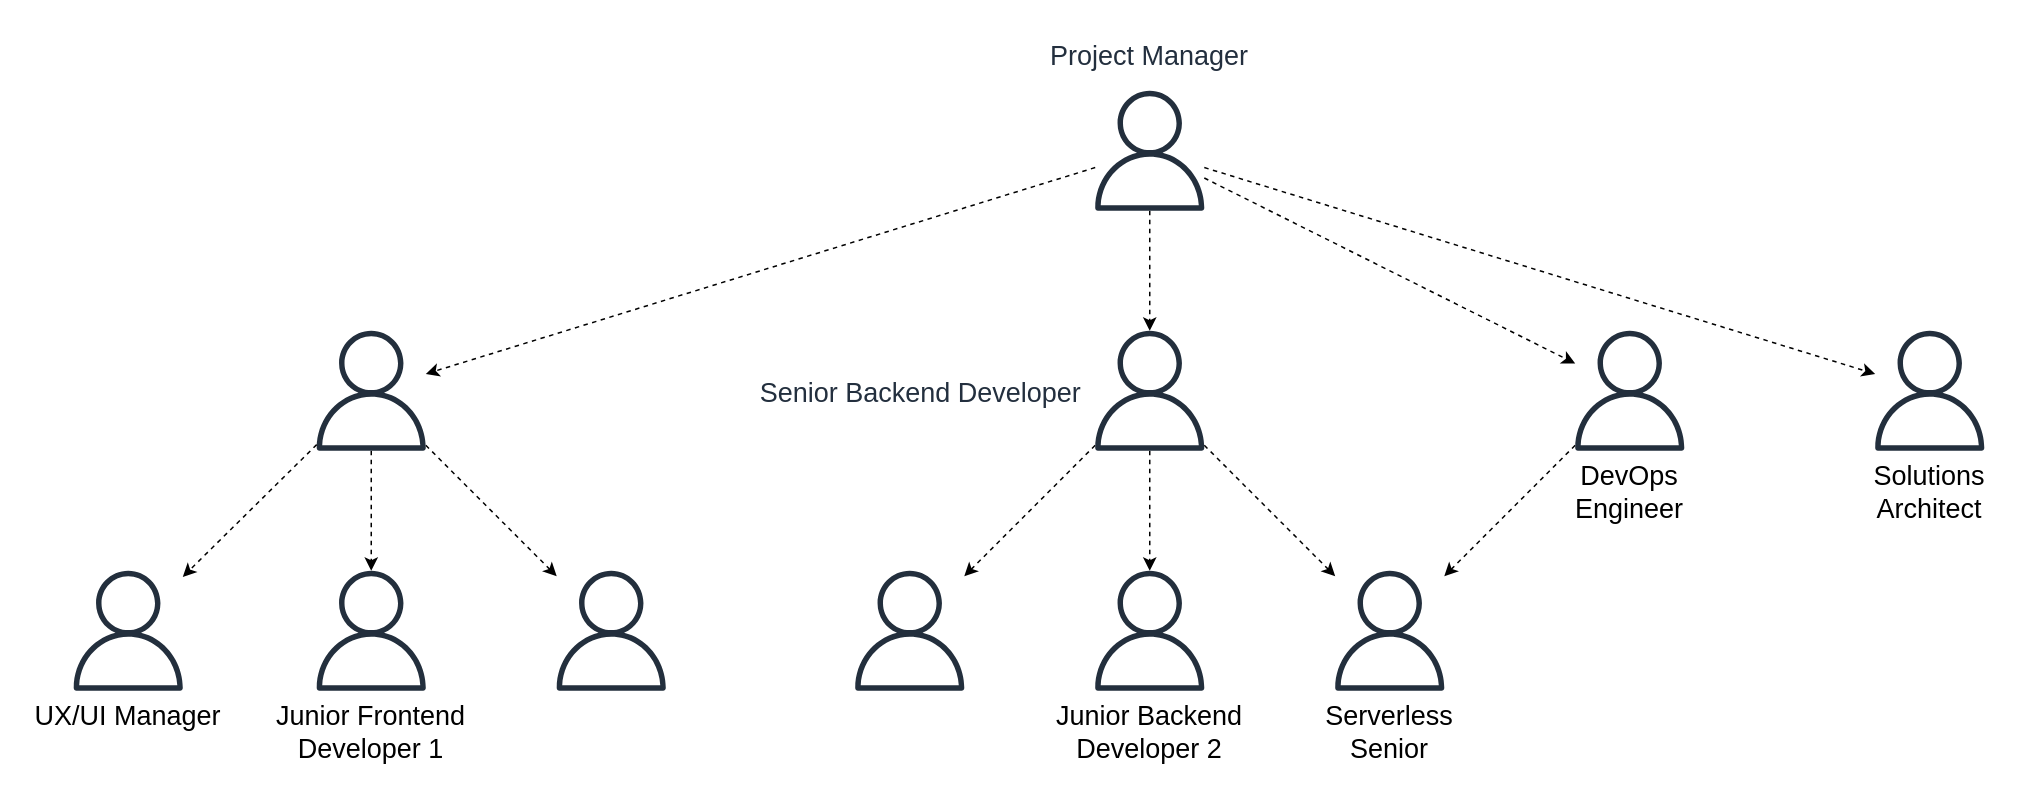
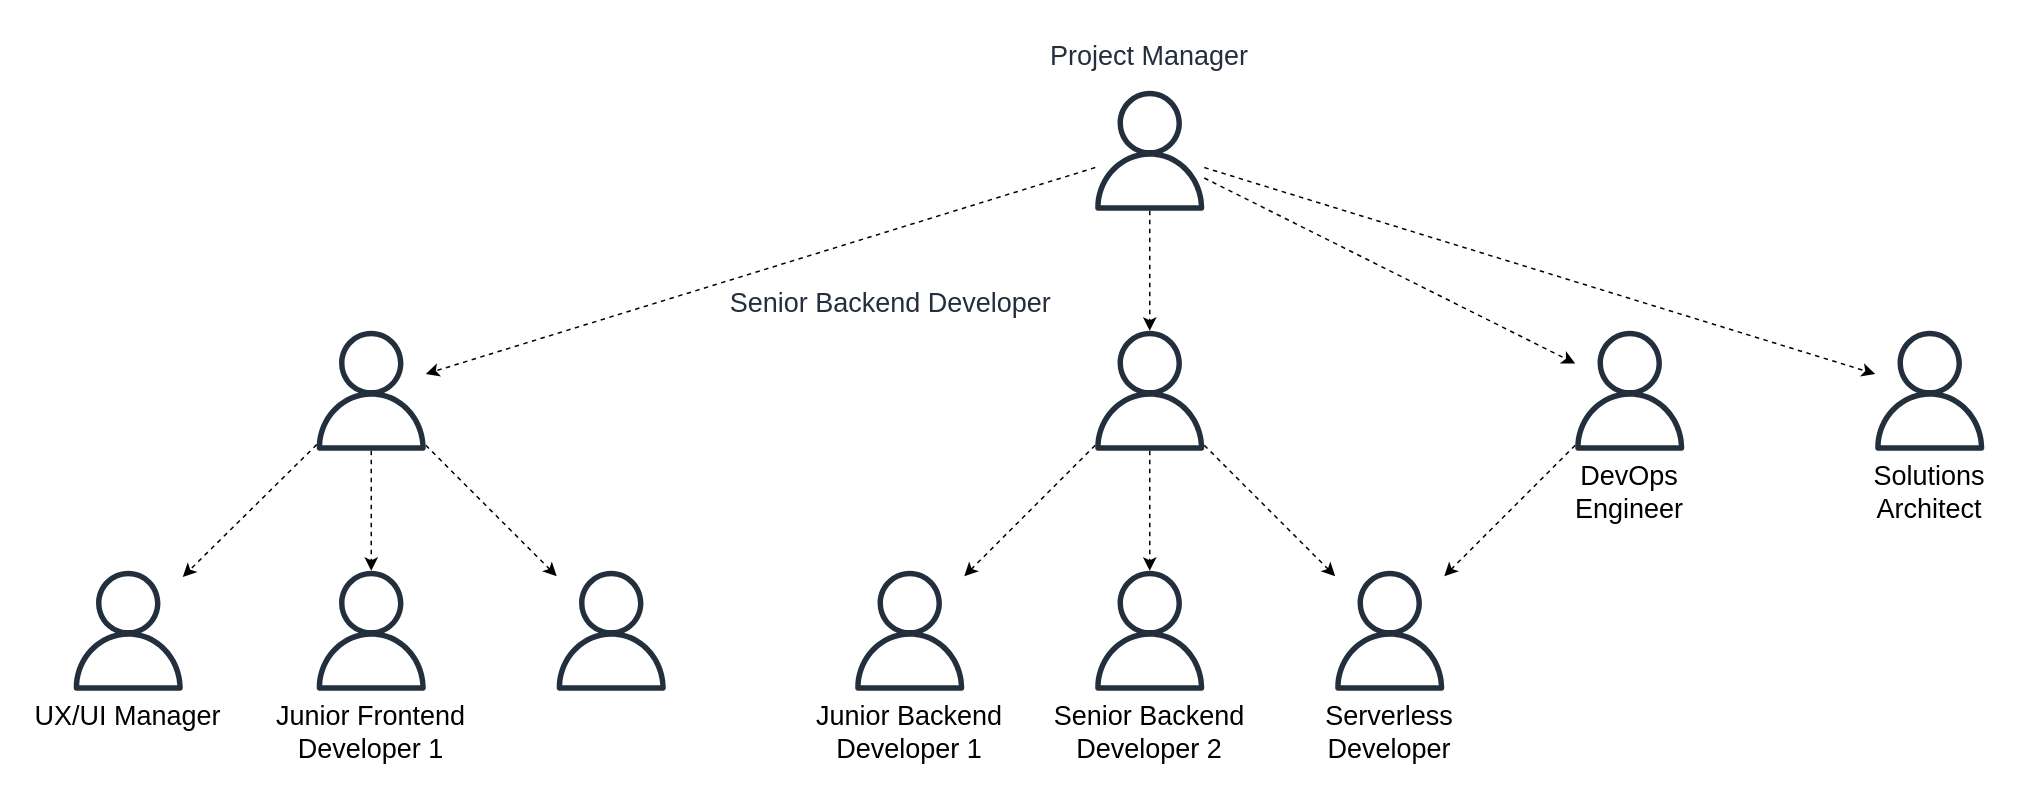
node "Senior Backend Developer": moved (921, 391) -> (891, 301)
node "Junior Backend Developer 1": added
node "Junior Backend Developer 2": label "Junior Backend Developer 2" -> "Senior Backend Developer 2"
node "Serverless Senior": label "Serverless Senior" -> "Serverless Developer"
